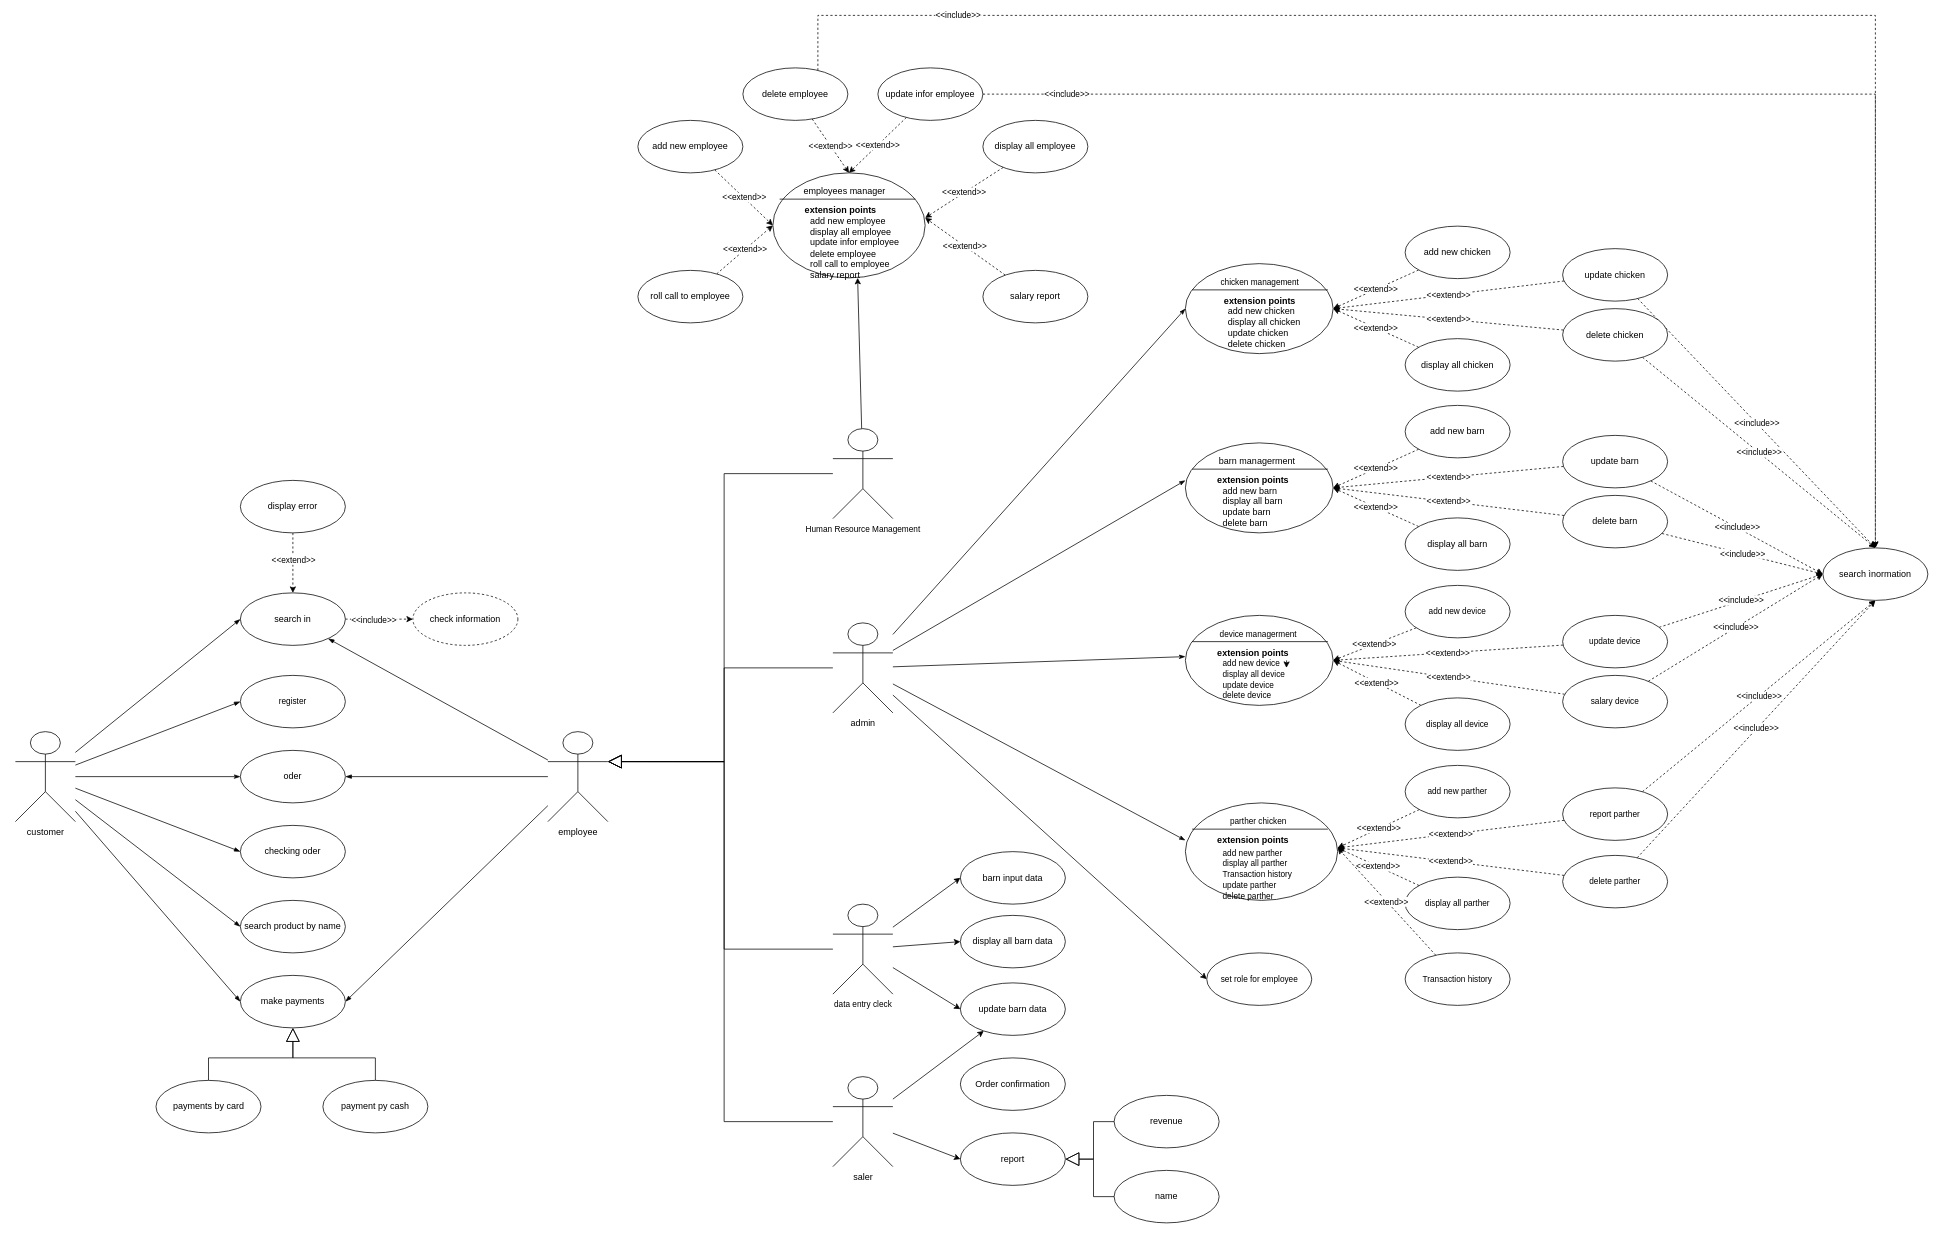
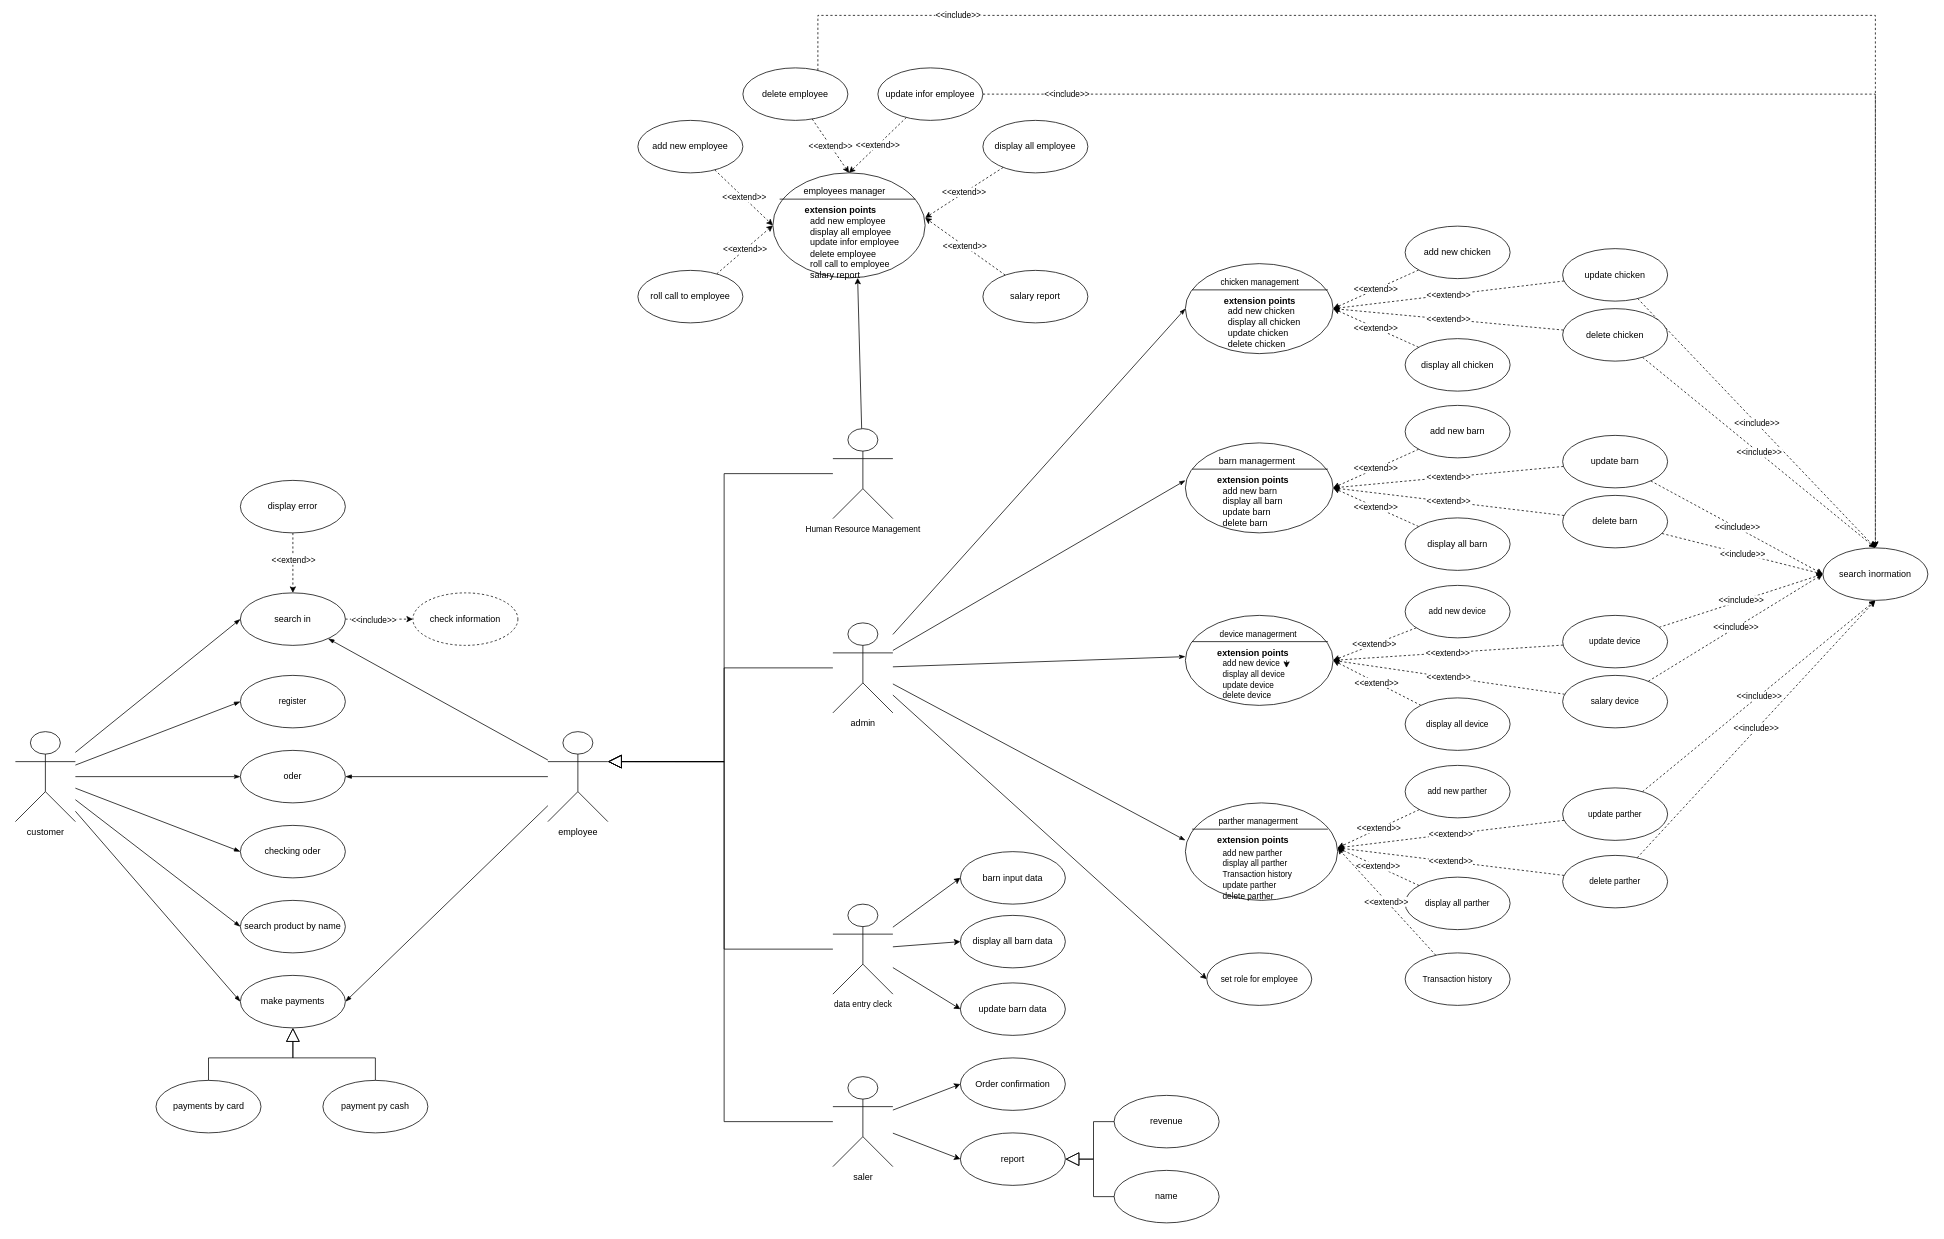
node "report parther": label "report parther" -> "update parther"
node "parther chicken": label "parther chicken" -> "parther managerment"
edge "saler" -> "update barn data": now "saler" -> "Order confirmation"
